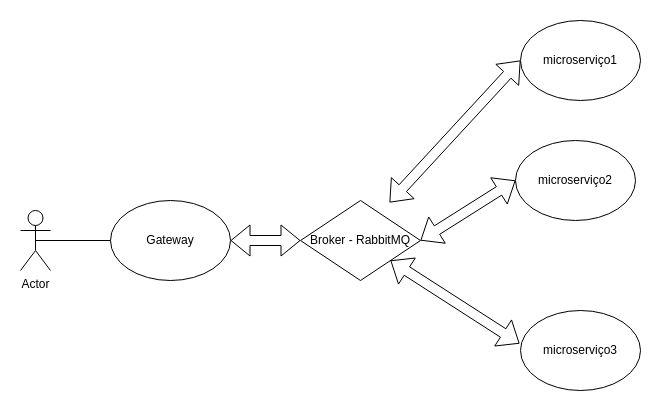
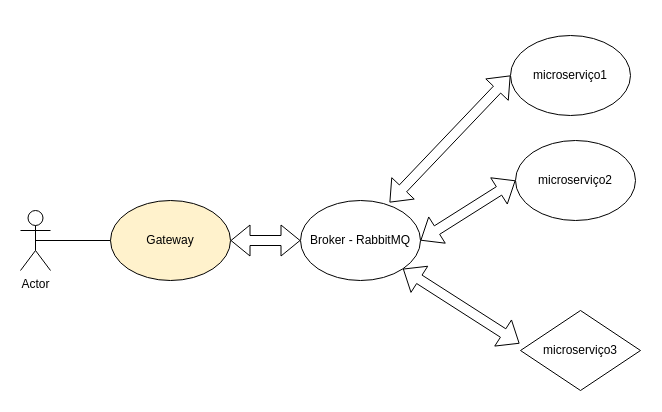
node "microserviço1": moved (581, 61) -> (571, 76)
node "Gateway": fillcolor #ffffff -> #fff2cc
node "Broker - RabbitMQ": shape diamond -> ellipse
node "microserviço3": shape ellipse -> diamond
